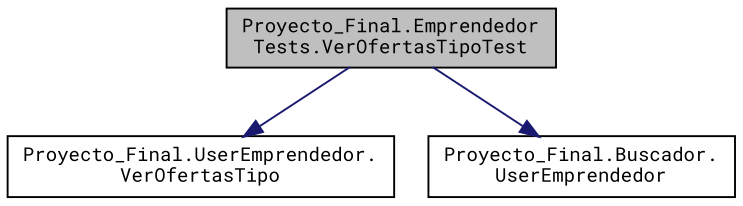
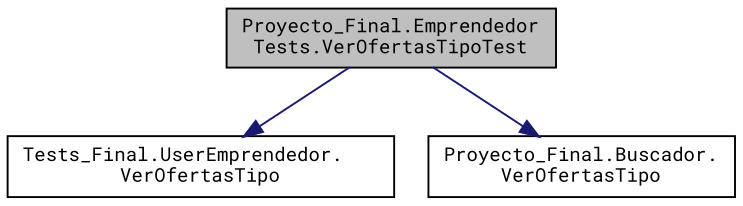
node "Proyecto_Final.UserEmprendedor. VerOfertasTipo": label "Proyecto_Final.UserEmprendedor. VerOfertasTipo" -> "Tests_Final.UserEmprendedor. VerOfertasTipo"
node "Proyecto_Final.Buscador. UserEmprendedor": label "Proyecto_Final.Buscador. UserEmprendedor" -> "Proyecto_Final.Buscador. VerOfertasTipo"
